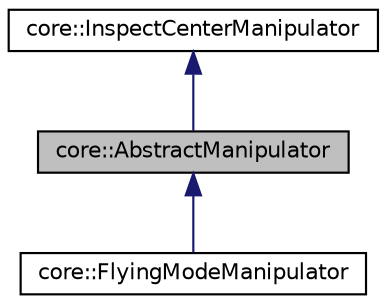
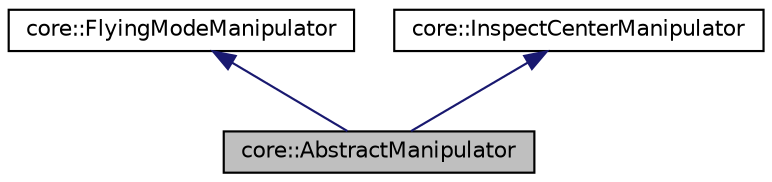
edge "core::FlyingModeManipulator" -> "core::AbstractManipulator": reversed
